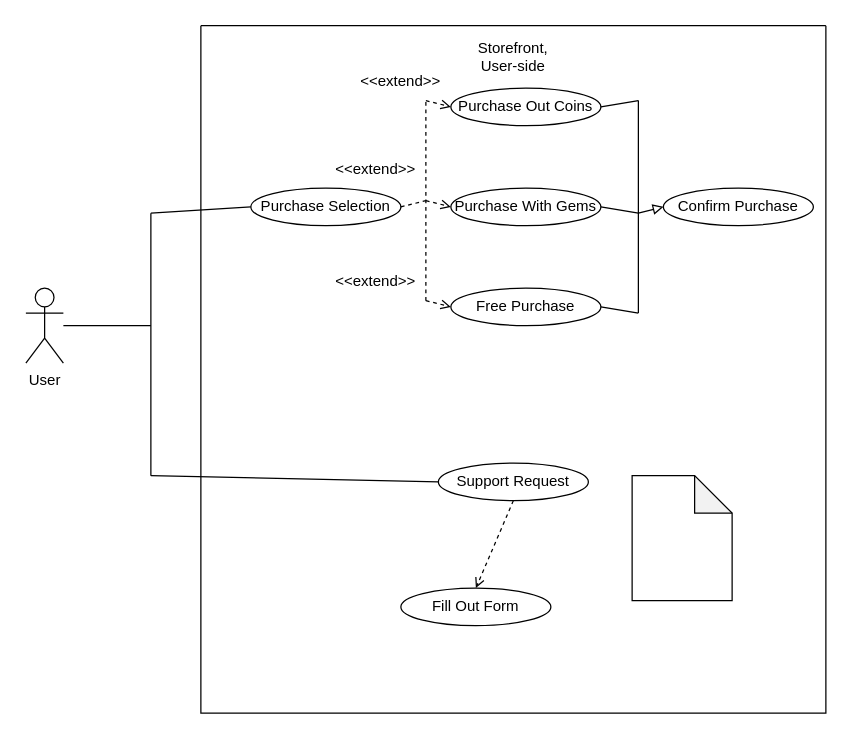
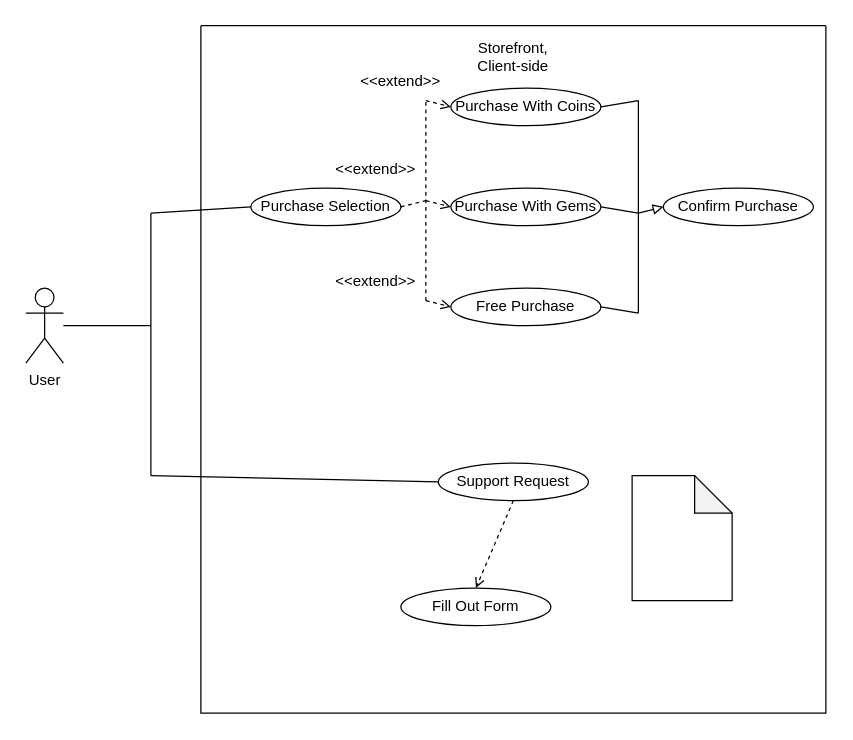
node "Storefront, User-side": label "Storefront, User-side" -> "Storefront, Client-side"
node "Purchase Out Coins": label "Purchase Out Coins" -> "Purchase With Coins"
